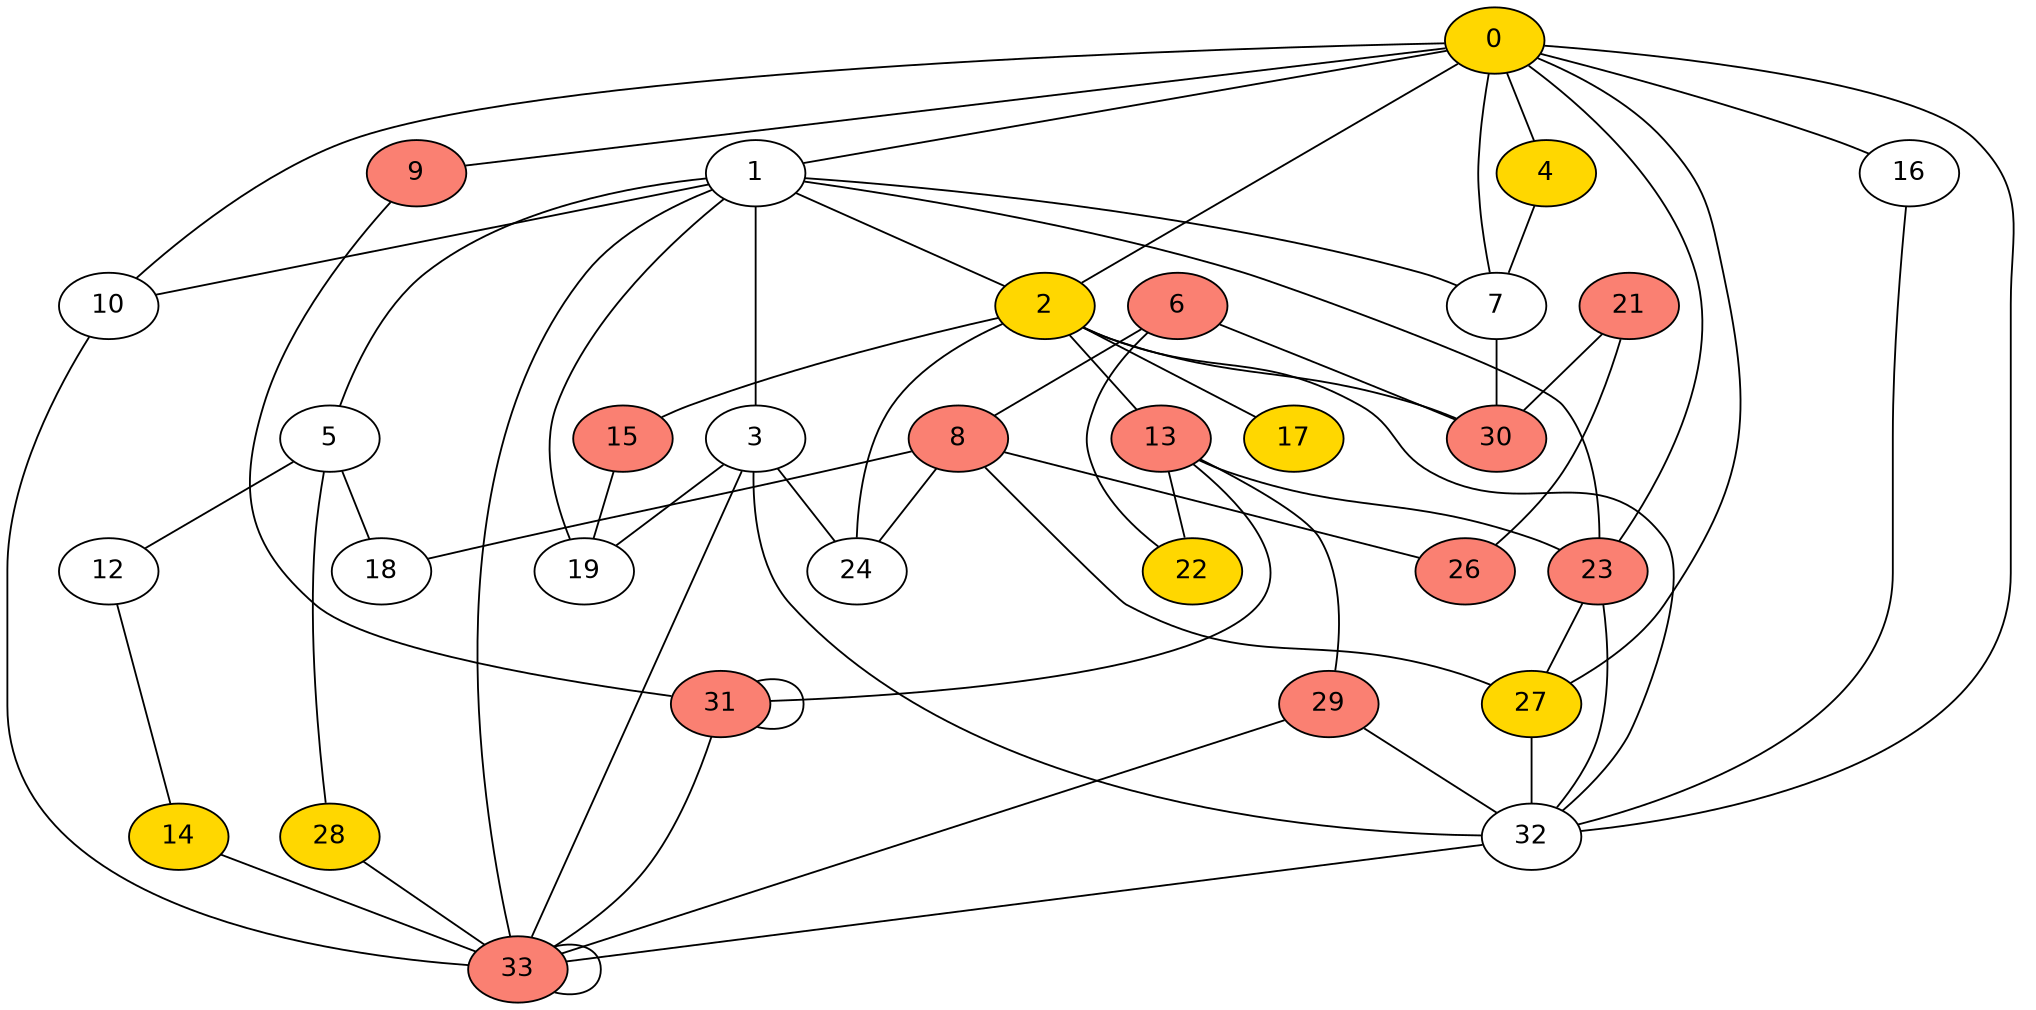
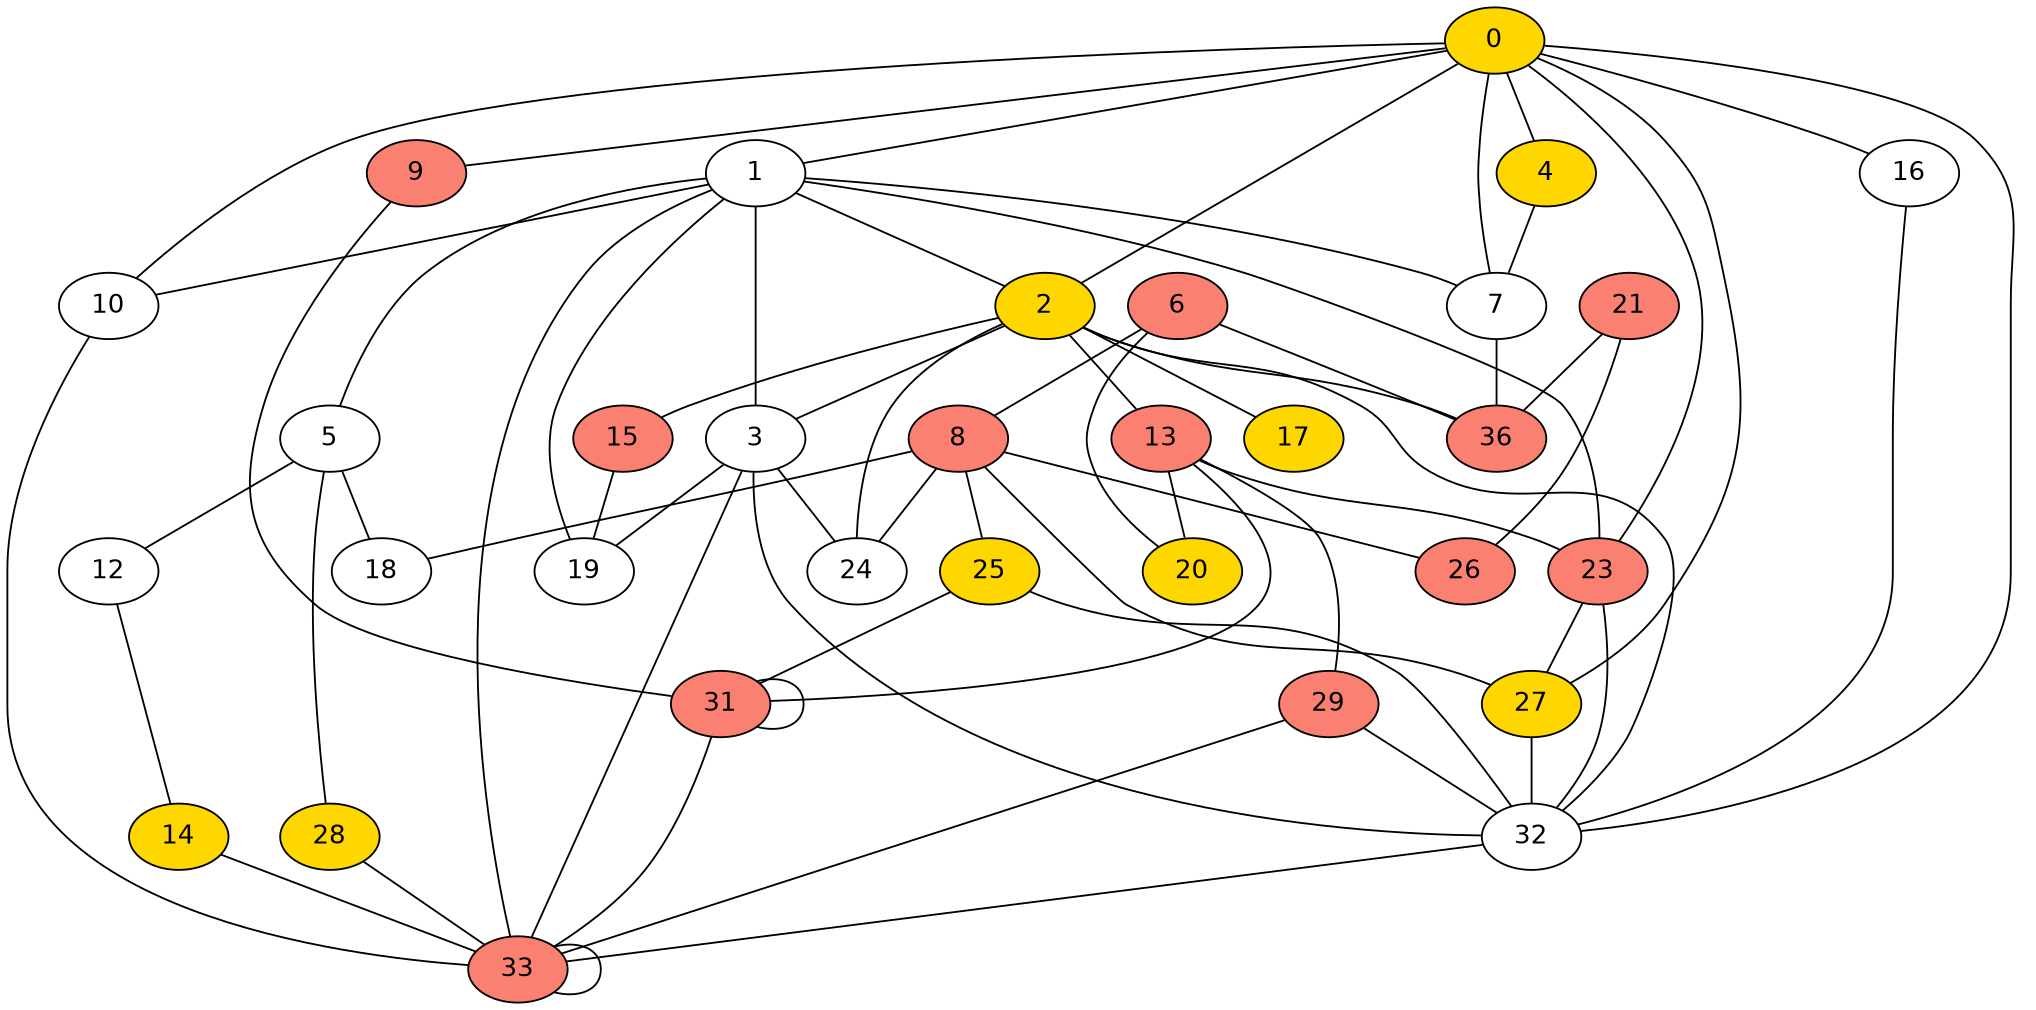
edge "2" -- "3": added
node "30": label "30" -> "36"
node "25": added
node "22": label "22" -> "20"
